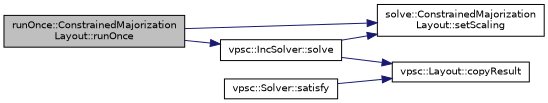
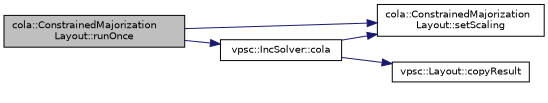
node "solve::ConstrainedMajorization Layout::setScaling": label "solve::ConstrainedMajorization Layout::setScaling" -> "cola::ConstrainedMajorization Layout::setScaling"
node "runOnce::ConstrainedMajorization Layout::runOnce": label "runOnce::ConstrainedMajorization Layout::runOnce" -> "cola::ConstrainedMajorization Layout::runOnce"
node "vpsc::IncSolver::solve": label "vpsc::IncSolver::solve" -> "vpsc::IncSolver::cola"
node "vpsc::Solver::satisfy": removed
